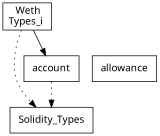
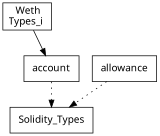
edge "Weth Types_i" -> "Solidity_Types": now "allowance" -> "Solidity_Types"
